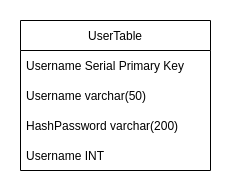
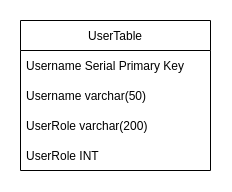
node "HashPassword varchar(200)": label "HashPassword varchar(200)" -> "UserRole varchar(200)"
node "Username INT": label "Username INT" -> "UserRole INT"
